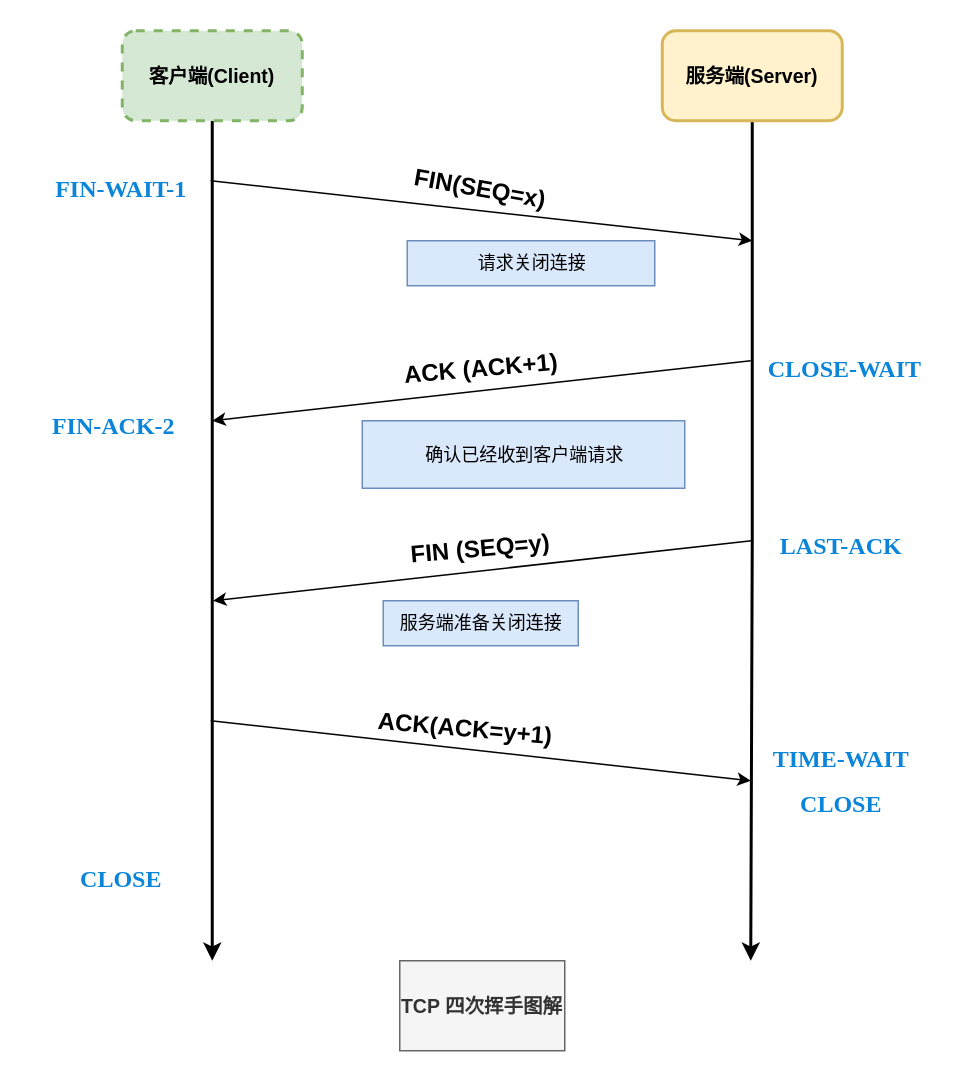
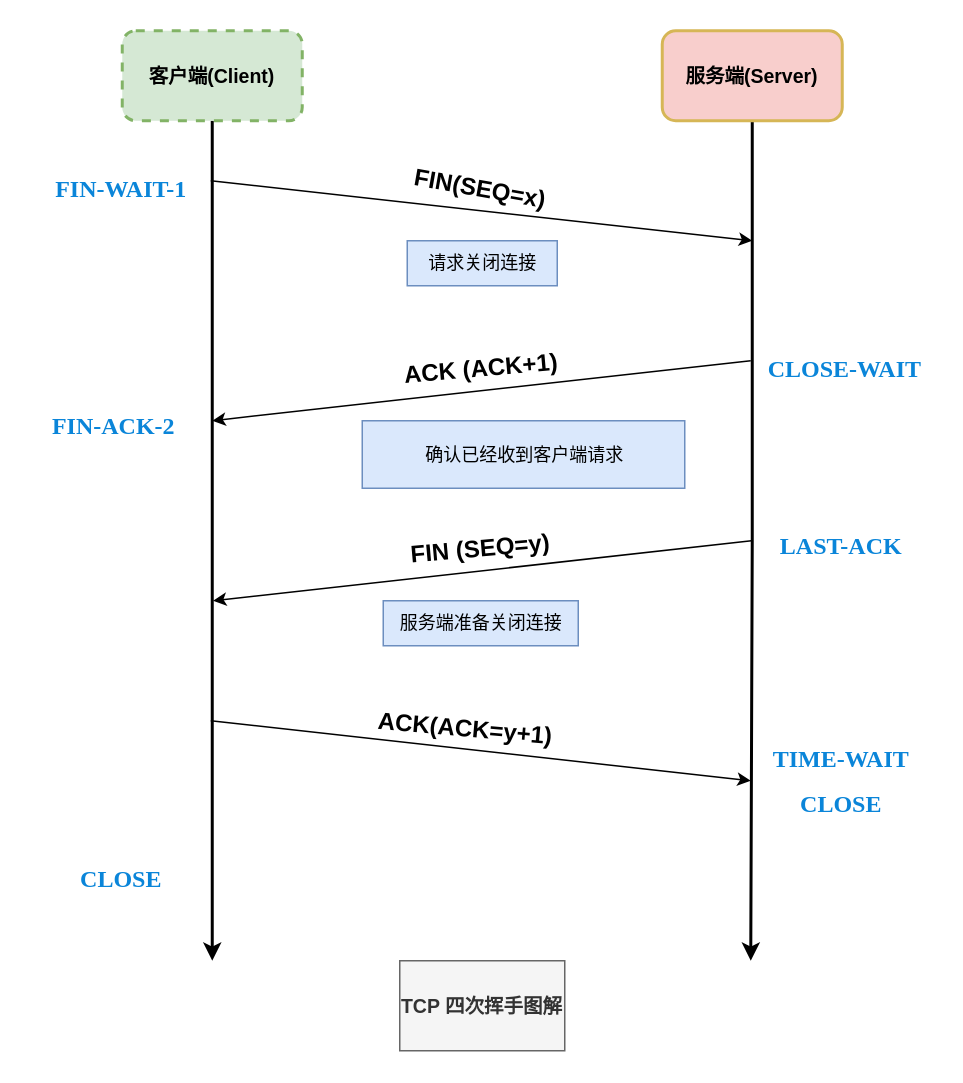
node "服务端(Server)": fillcolor #fff2cc -> #f8cecc
node "请求关闭连接": size 248x45 -> 150x45
